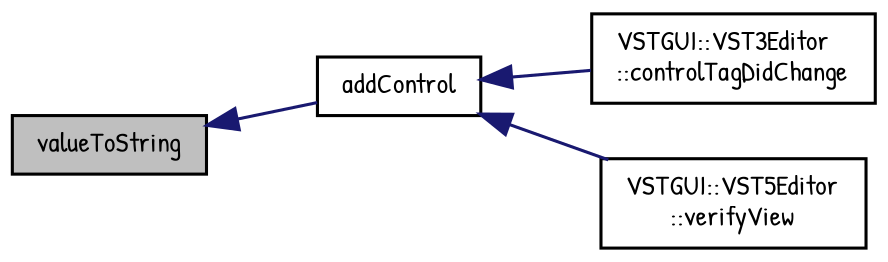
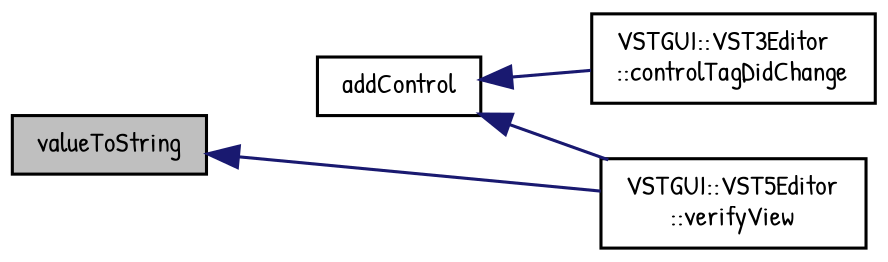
edge "addControl" -> "valueToString": now "VSTGUI::VST5Editor ::verifyView" -> "valueToString"
